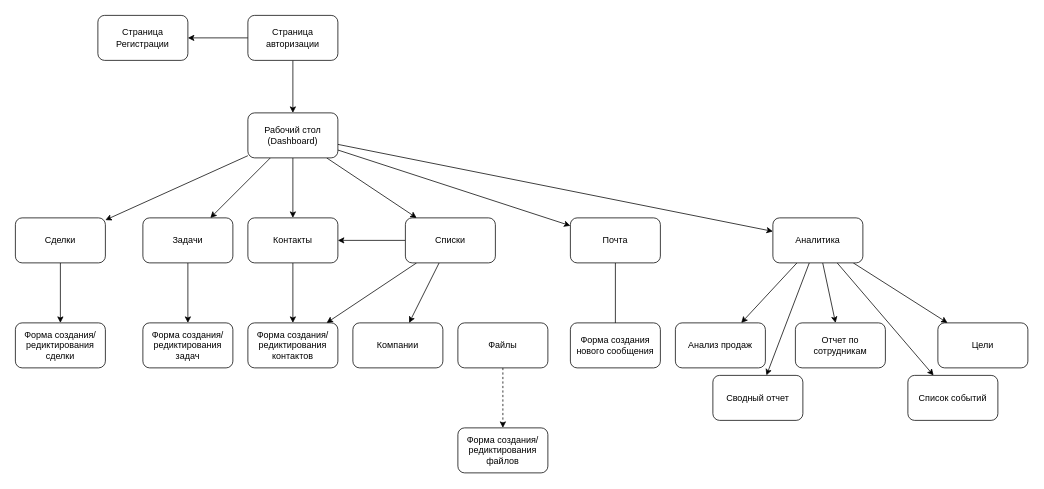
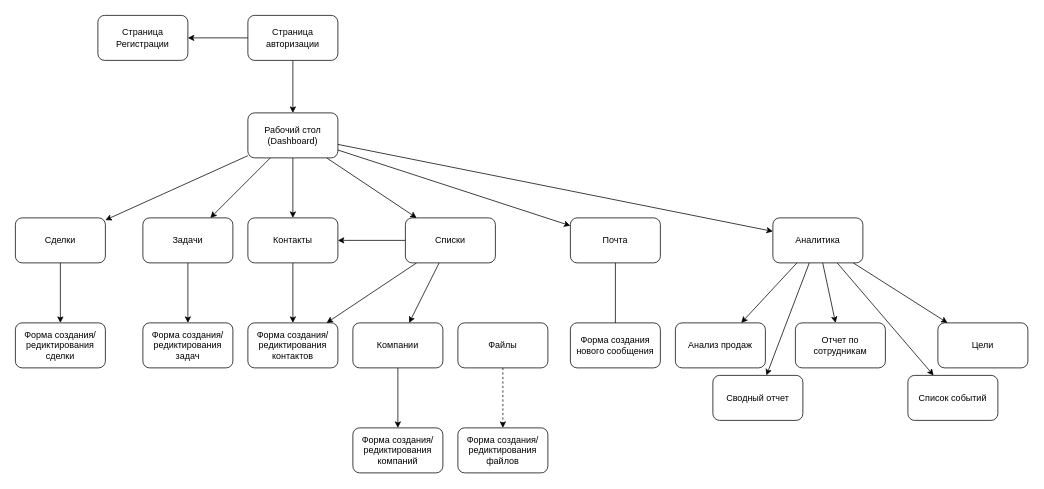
edge "Компании" -> "Форма создания/редиктирования компаний": added
node "Форма создания/редиктирования компаний": added
